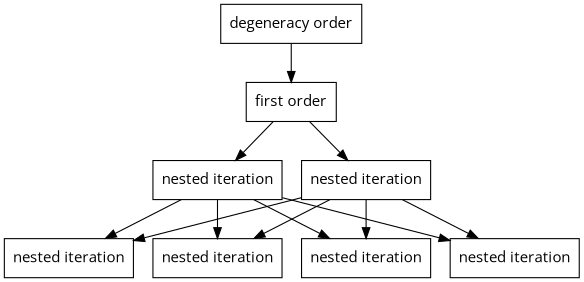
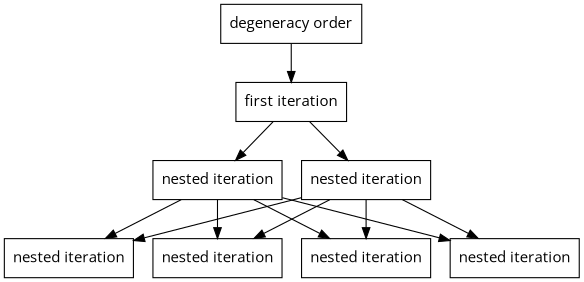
node "first order": label "first order" -> "first iteration"
